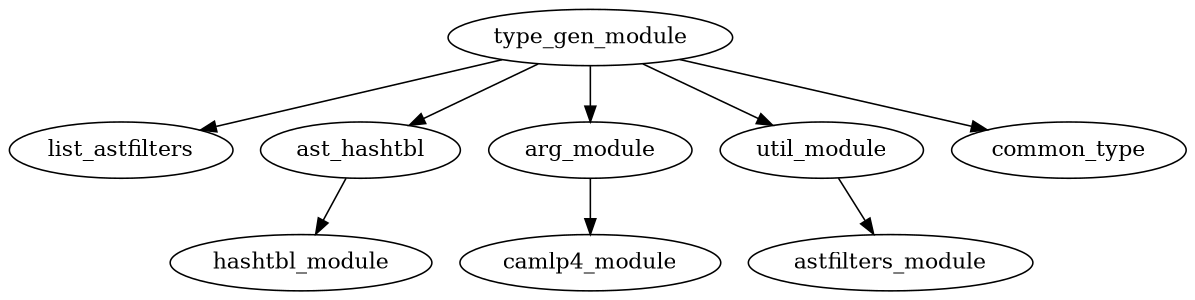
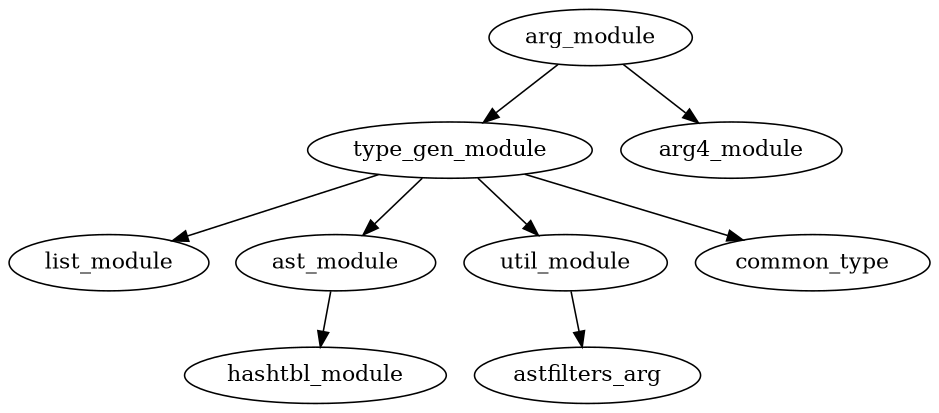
edge "type_gen_module" -> "arg_module": reversed
node "list_astfilters": label "list_astfilters" -> "list_module"
node "ast_hashtbl": label "ast_hashtbl" -> "ast_module"
node "camlp4_module": label "camlp4_module" -> "arg4_module"
node "astfilters_module": label "astfilters_module" -> "astfilters_arg"
